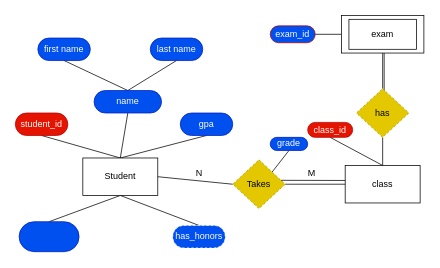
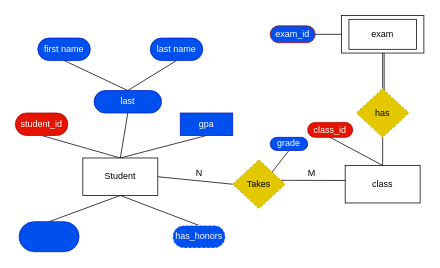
node "name": label "name" -> "last"
node "gpa": shape rounded rectangle -> rectangle
edge "Takes" -- "class": removed
